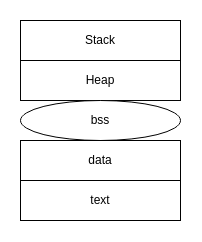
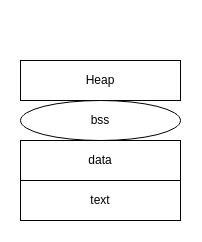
node "Stack": removed
